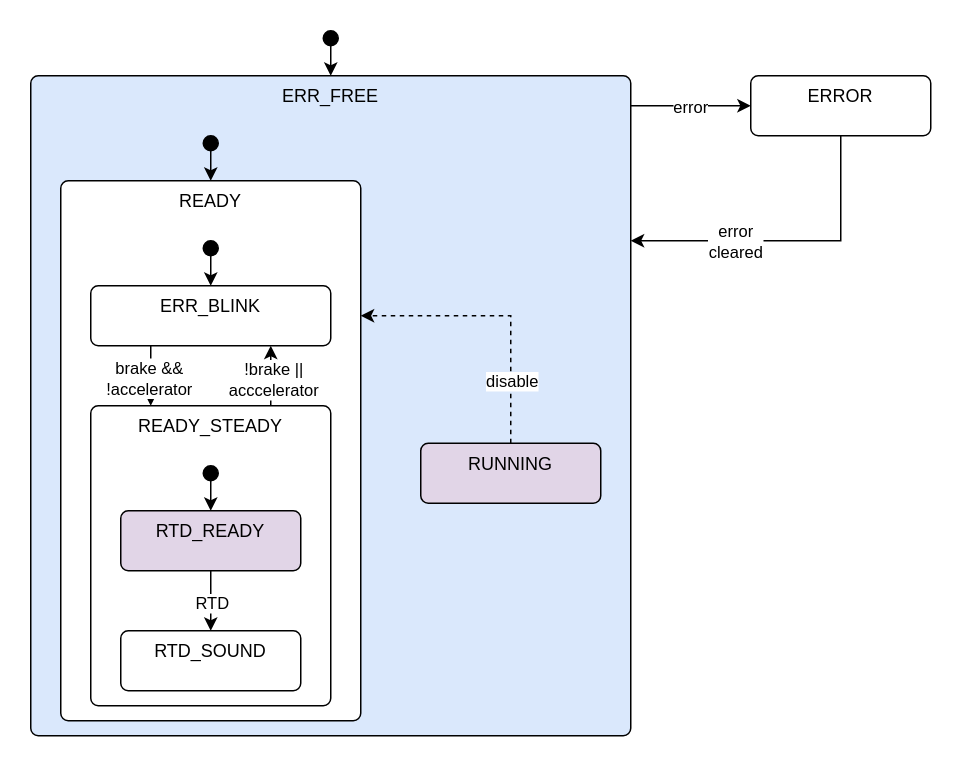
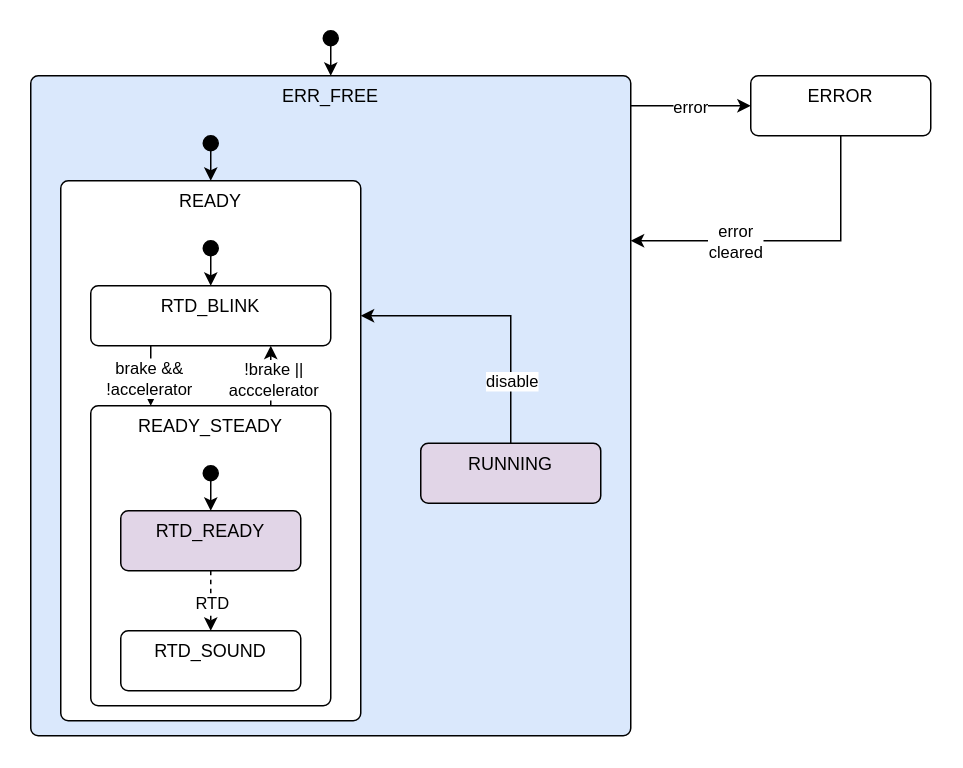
node "ERR_BLINK": label "ERR_BLINK" -> "RTD_BLINK"
edge "RUNNING" -> "READY": style dashed -> solid
edge "RTD_READY" -> "RTD_SOUND": style solid -> dashed
